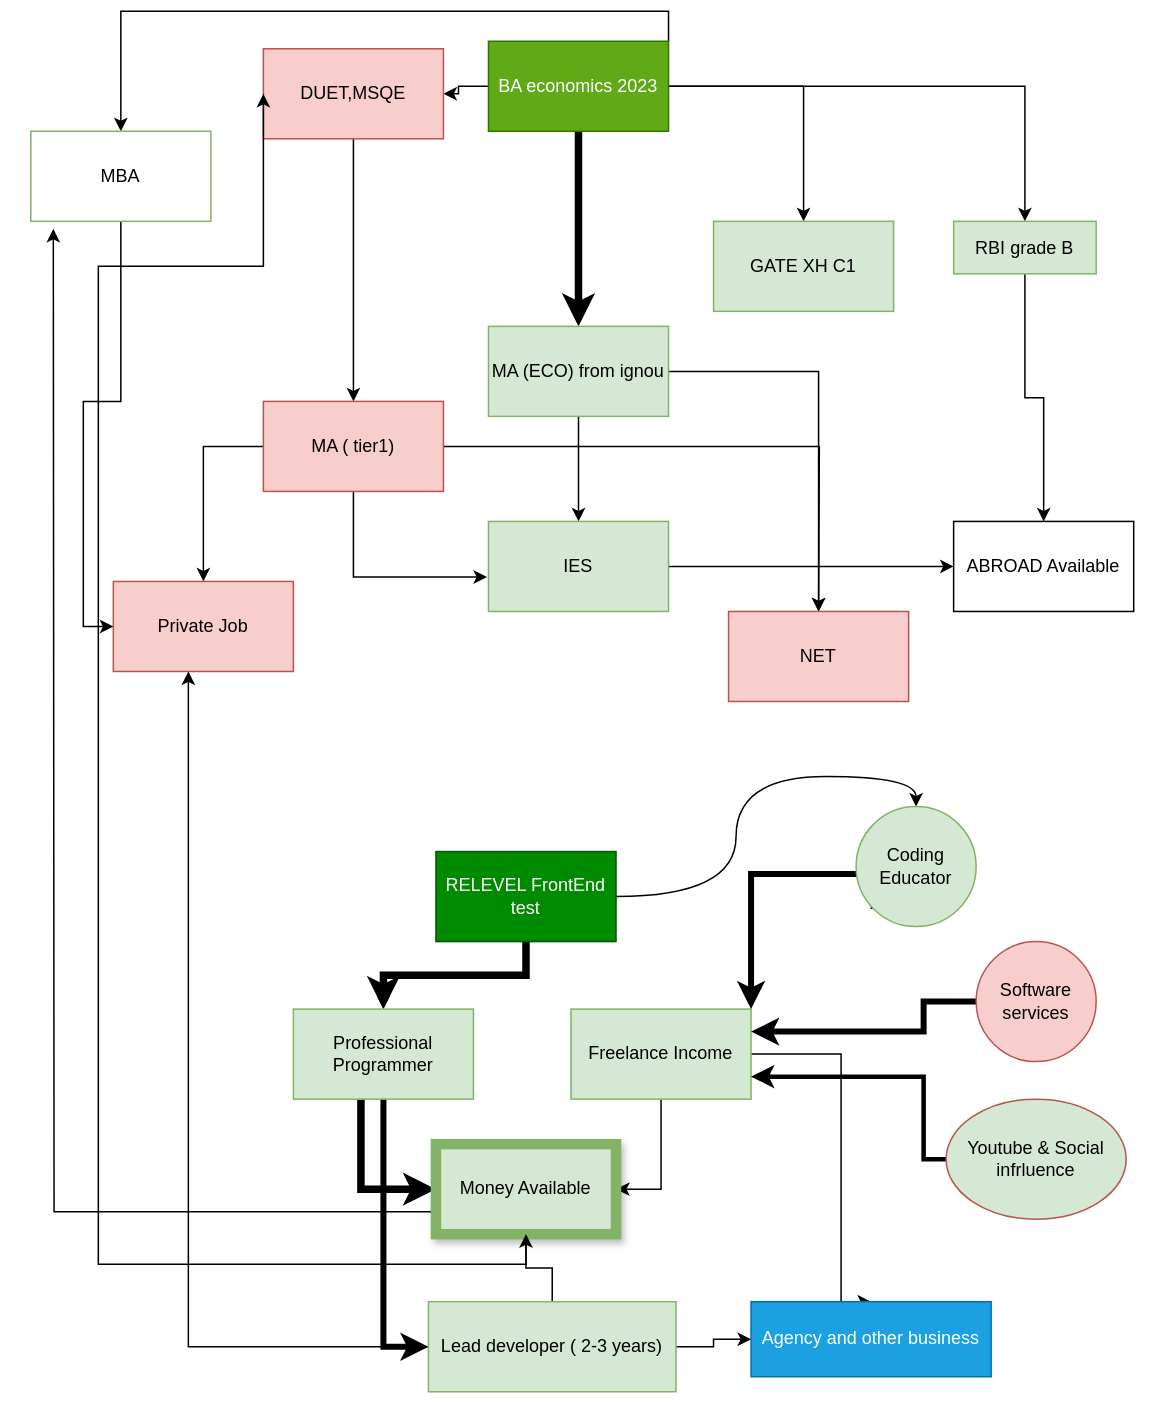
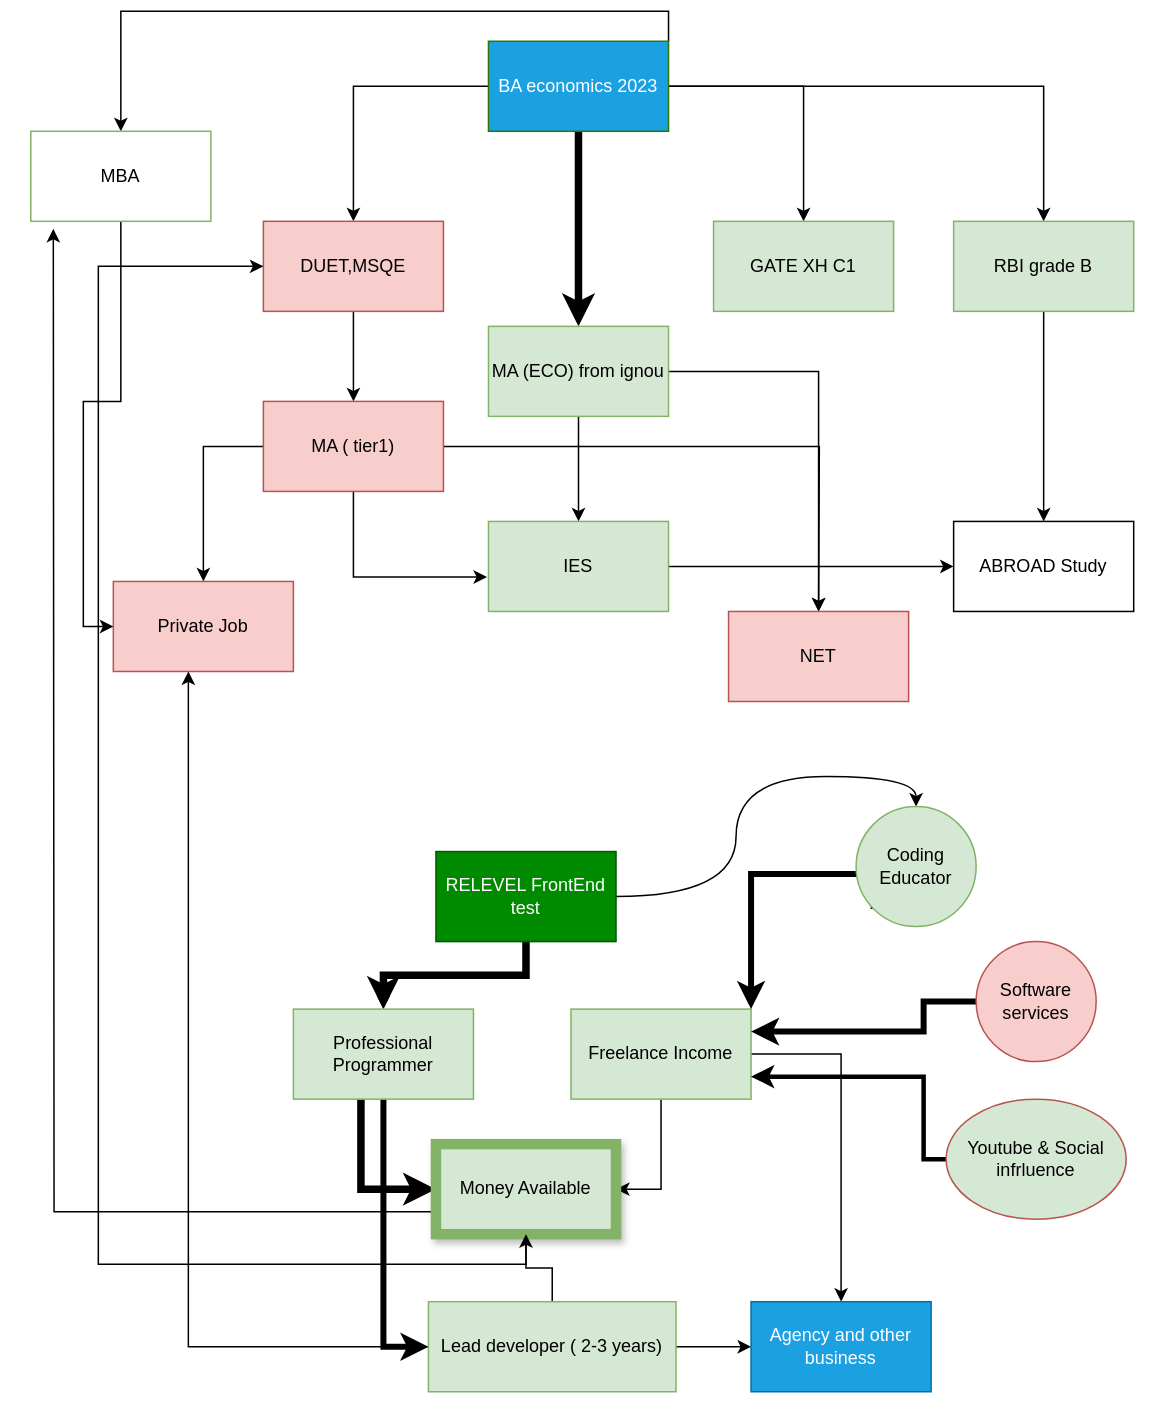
node "BA economics 2023": fillcolor #60a917 -> #1ba1e2
node "DUET,MSQE": moved (353, 94) -> (353, 266)
node "RBI grade B": size 143x53 -> 180x90
node "ABROAD Available": label "ABROAD Available" -> "ABROAD Study"
node "Agency and other business": size 240x75 -> 180x90
